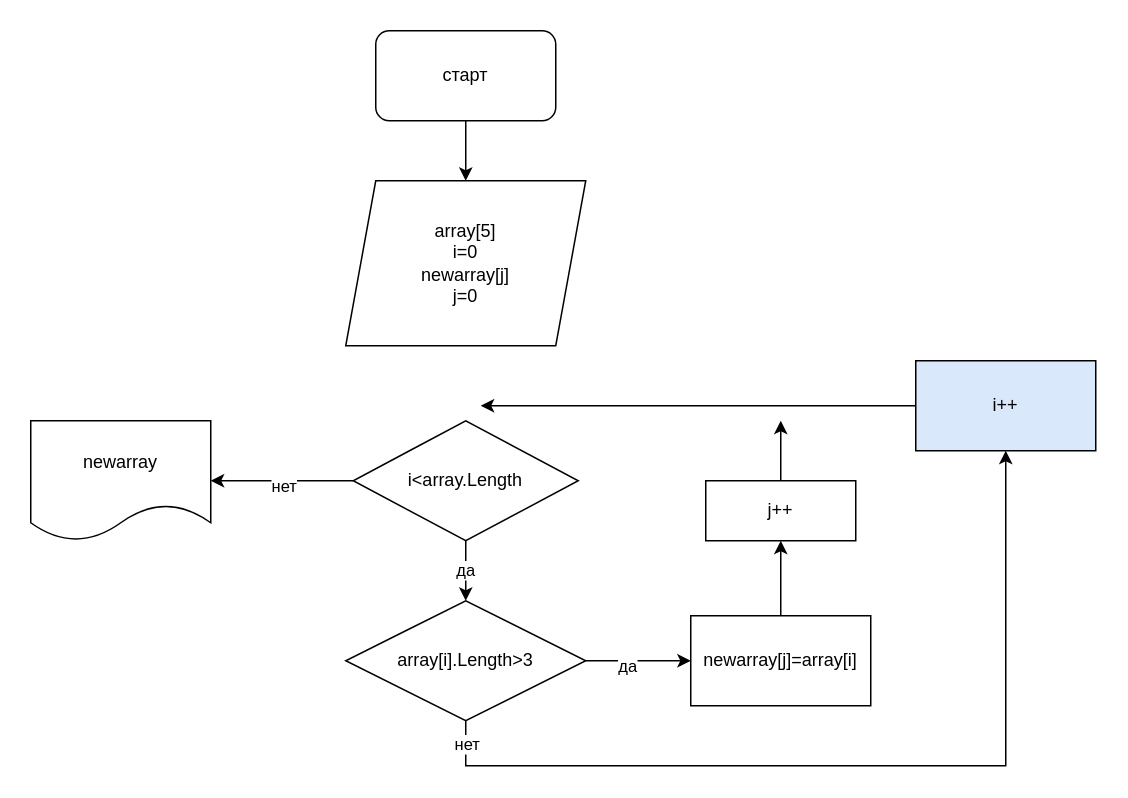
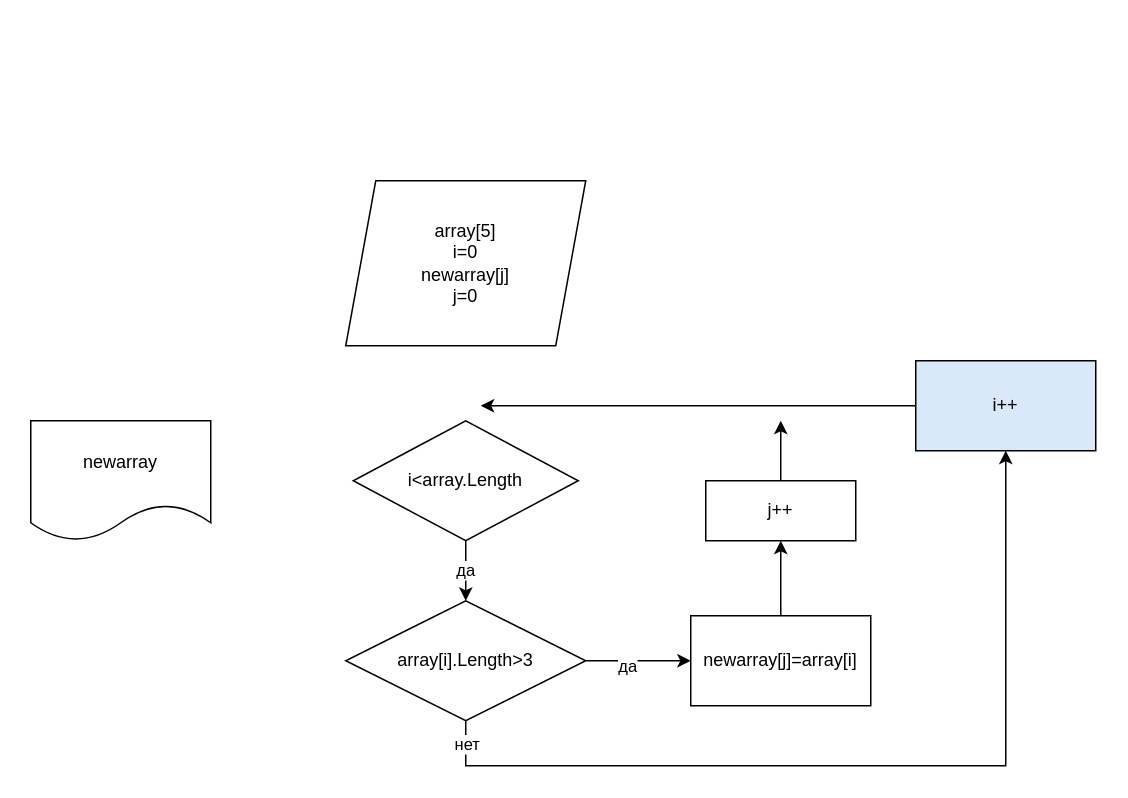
node "старт": removed
edge "старт" -> "array[5] i=0 newarray[j] j=0": removed
edge "i<array.Length" -> "newarray": removed, label "нет"
